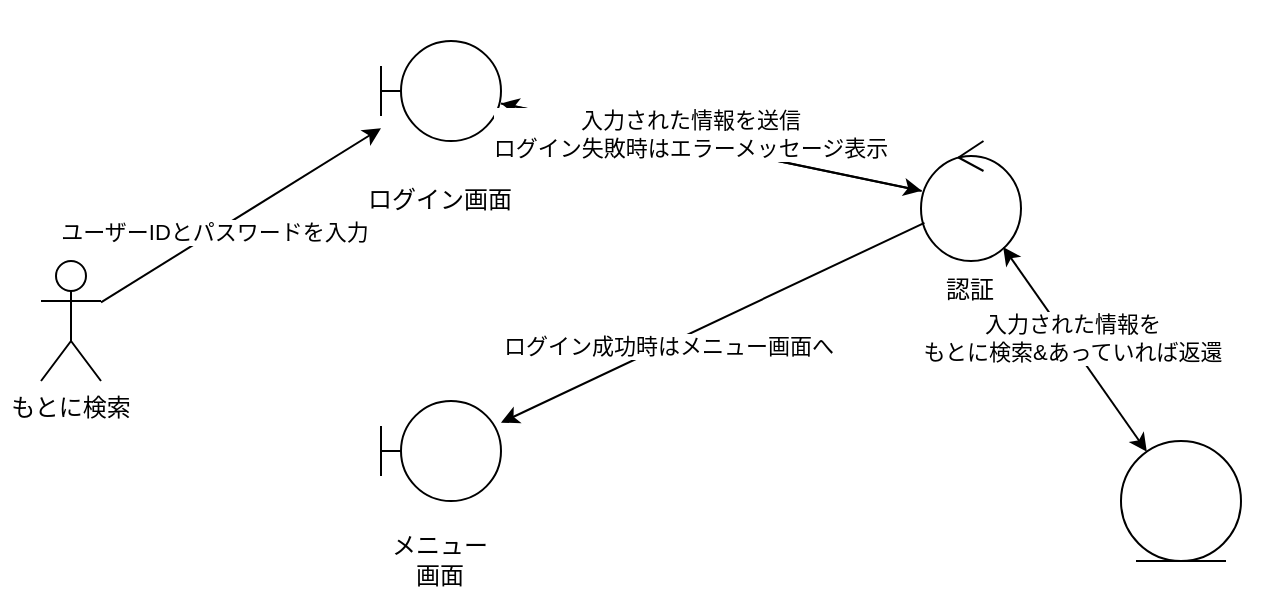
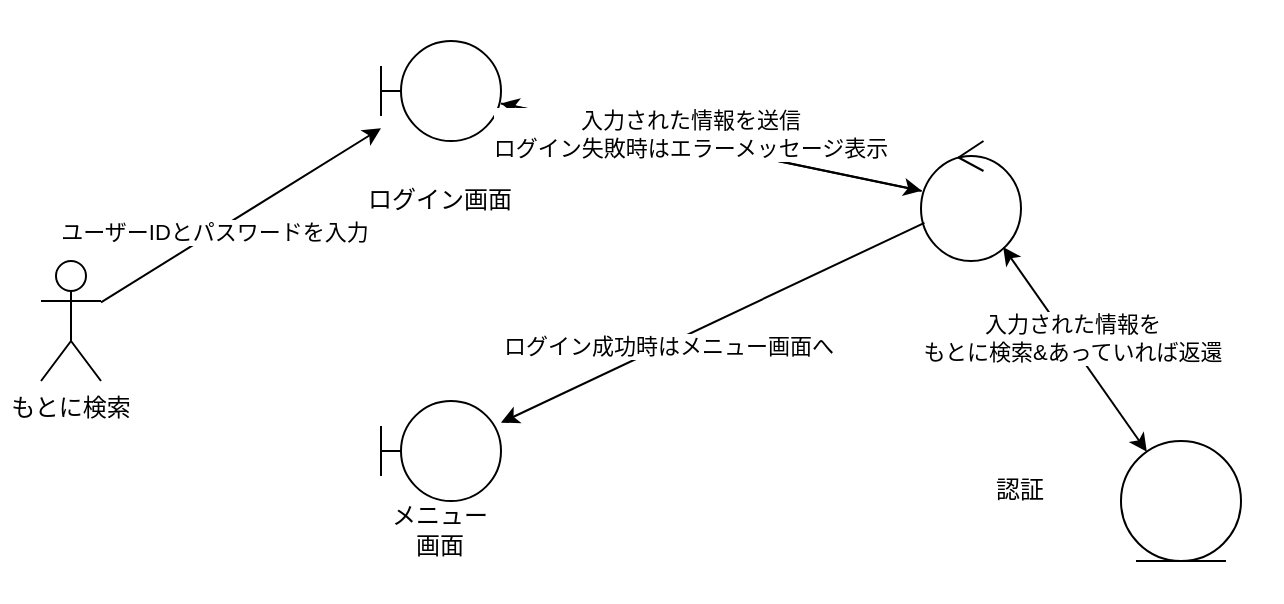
node "認証": moved (971, 291) -> (1021, 491)
node "メニュー画面": moved (441, 561) -> (441, 531)
